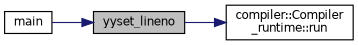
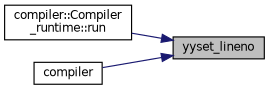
node "main": label "main" -> "compiler"
edge "yyset_lineno" -> "compiler::Compiler _runtime::run": reversed
